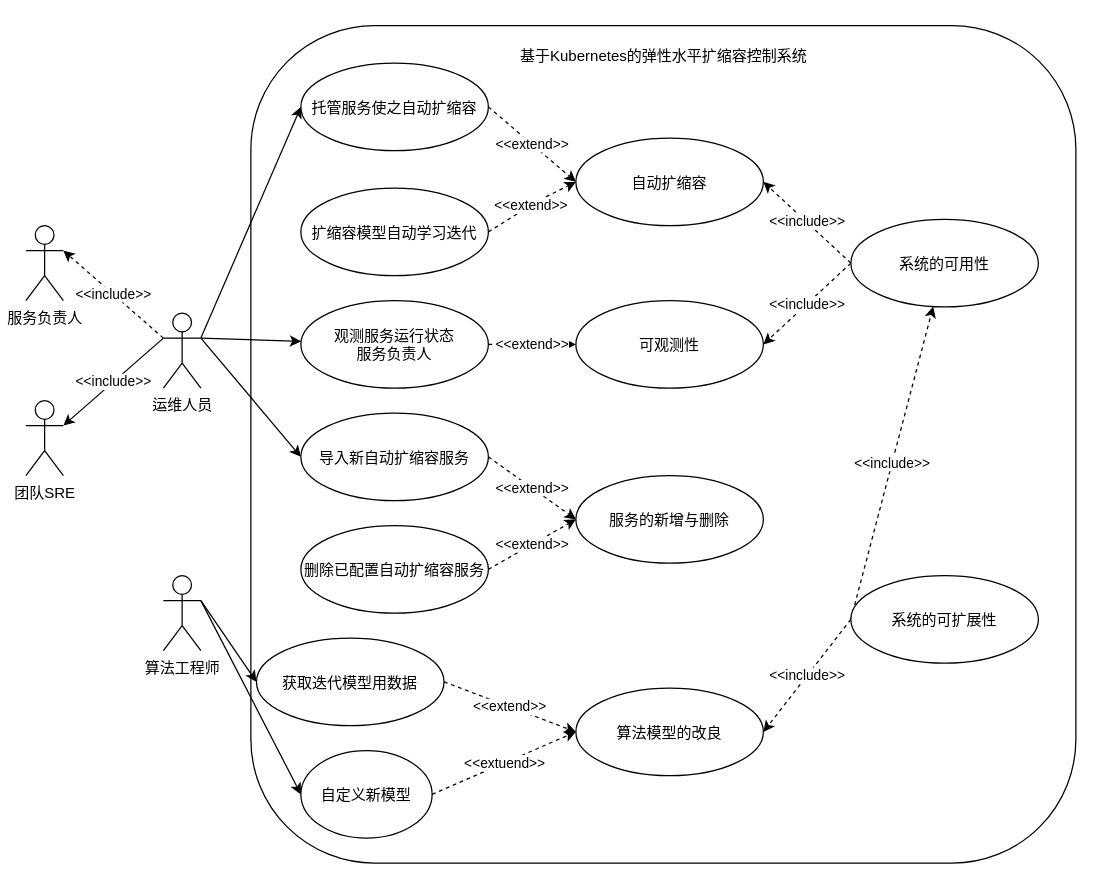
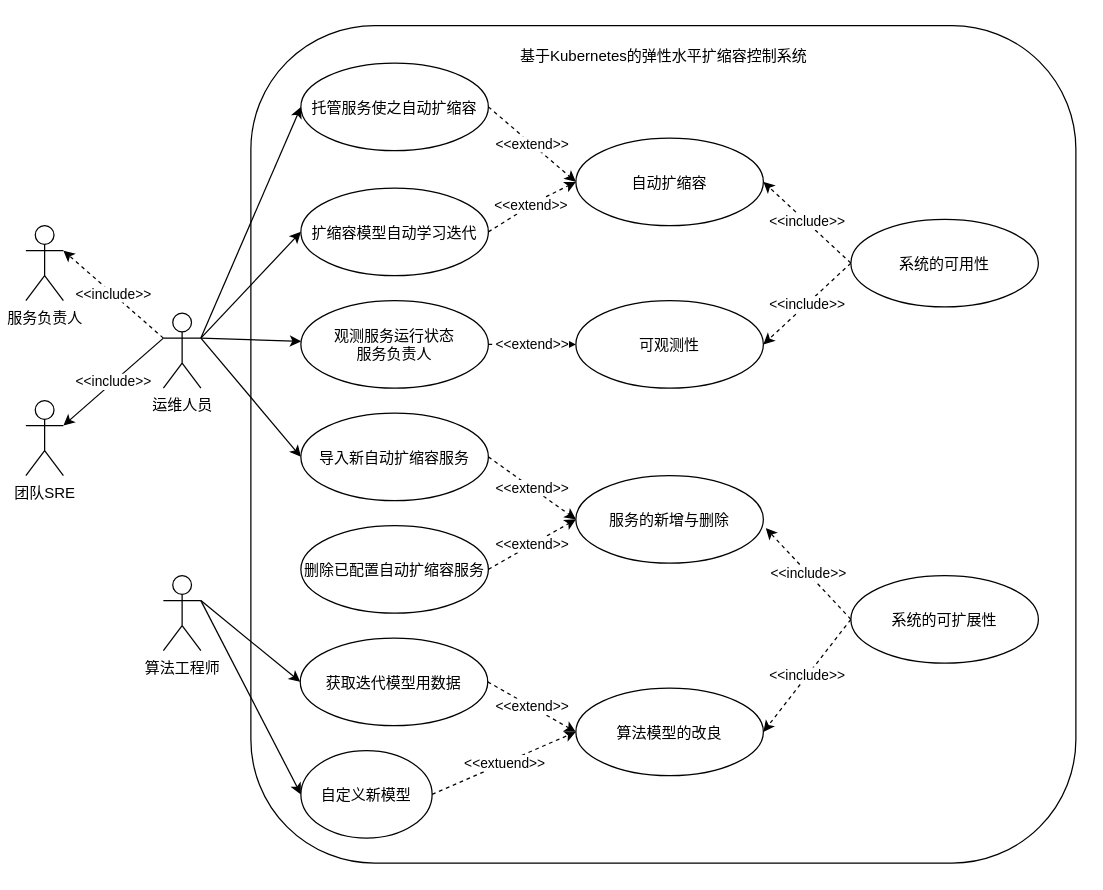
edge "运维人员" -> "扩缩容模型自动学习迭代": added
edge "系统的可扩展性" -> "系统的可用性": now "系统的可扩展性" -> "服务的新增与删除"
node "获取迭代模型用数据": moved (350, 682) -> (394, 682)
